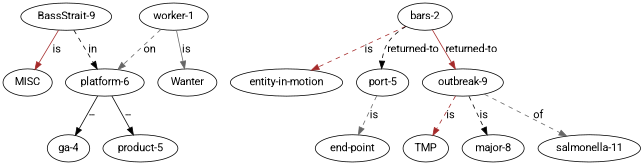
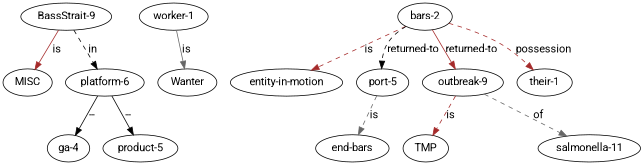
edge "worker-1" -> "platform-6": removed, label "on"
node "their-1": added
node "end-point": label "end-point" -> "end-bars"
node "major-8": removed
